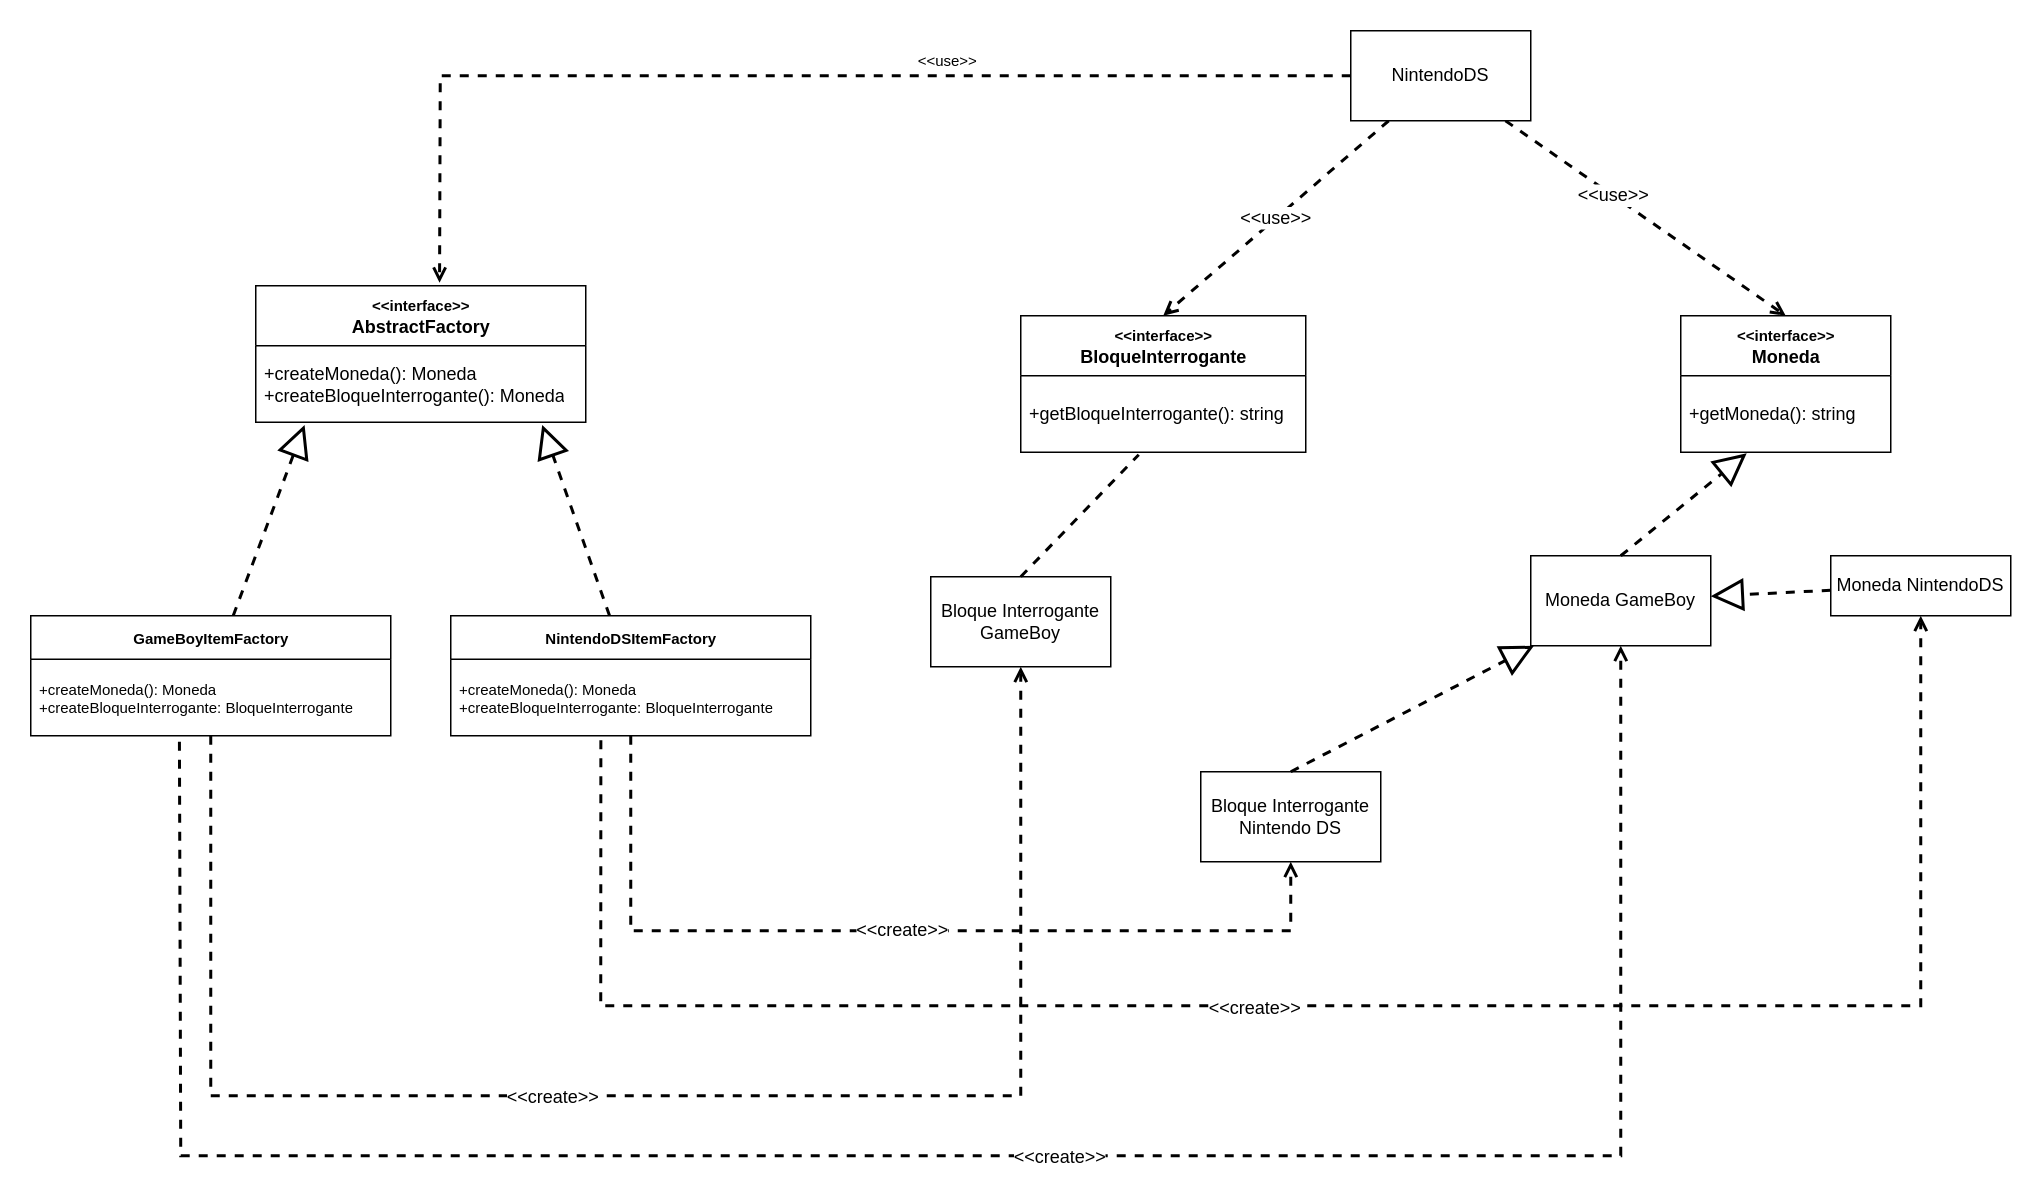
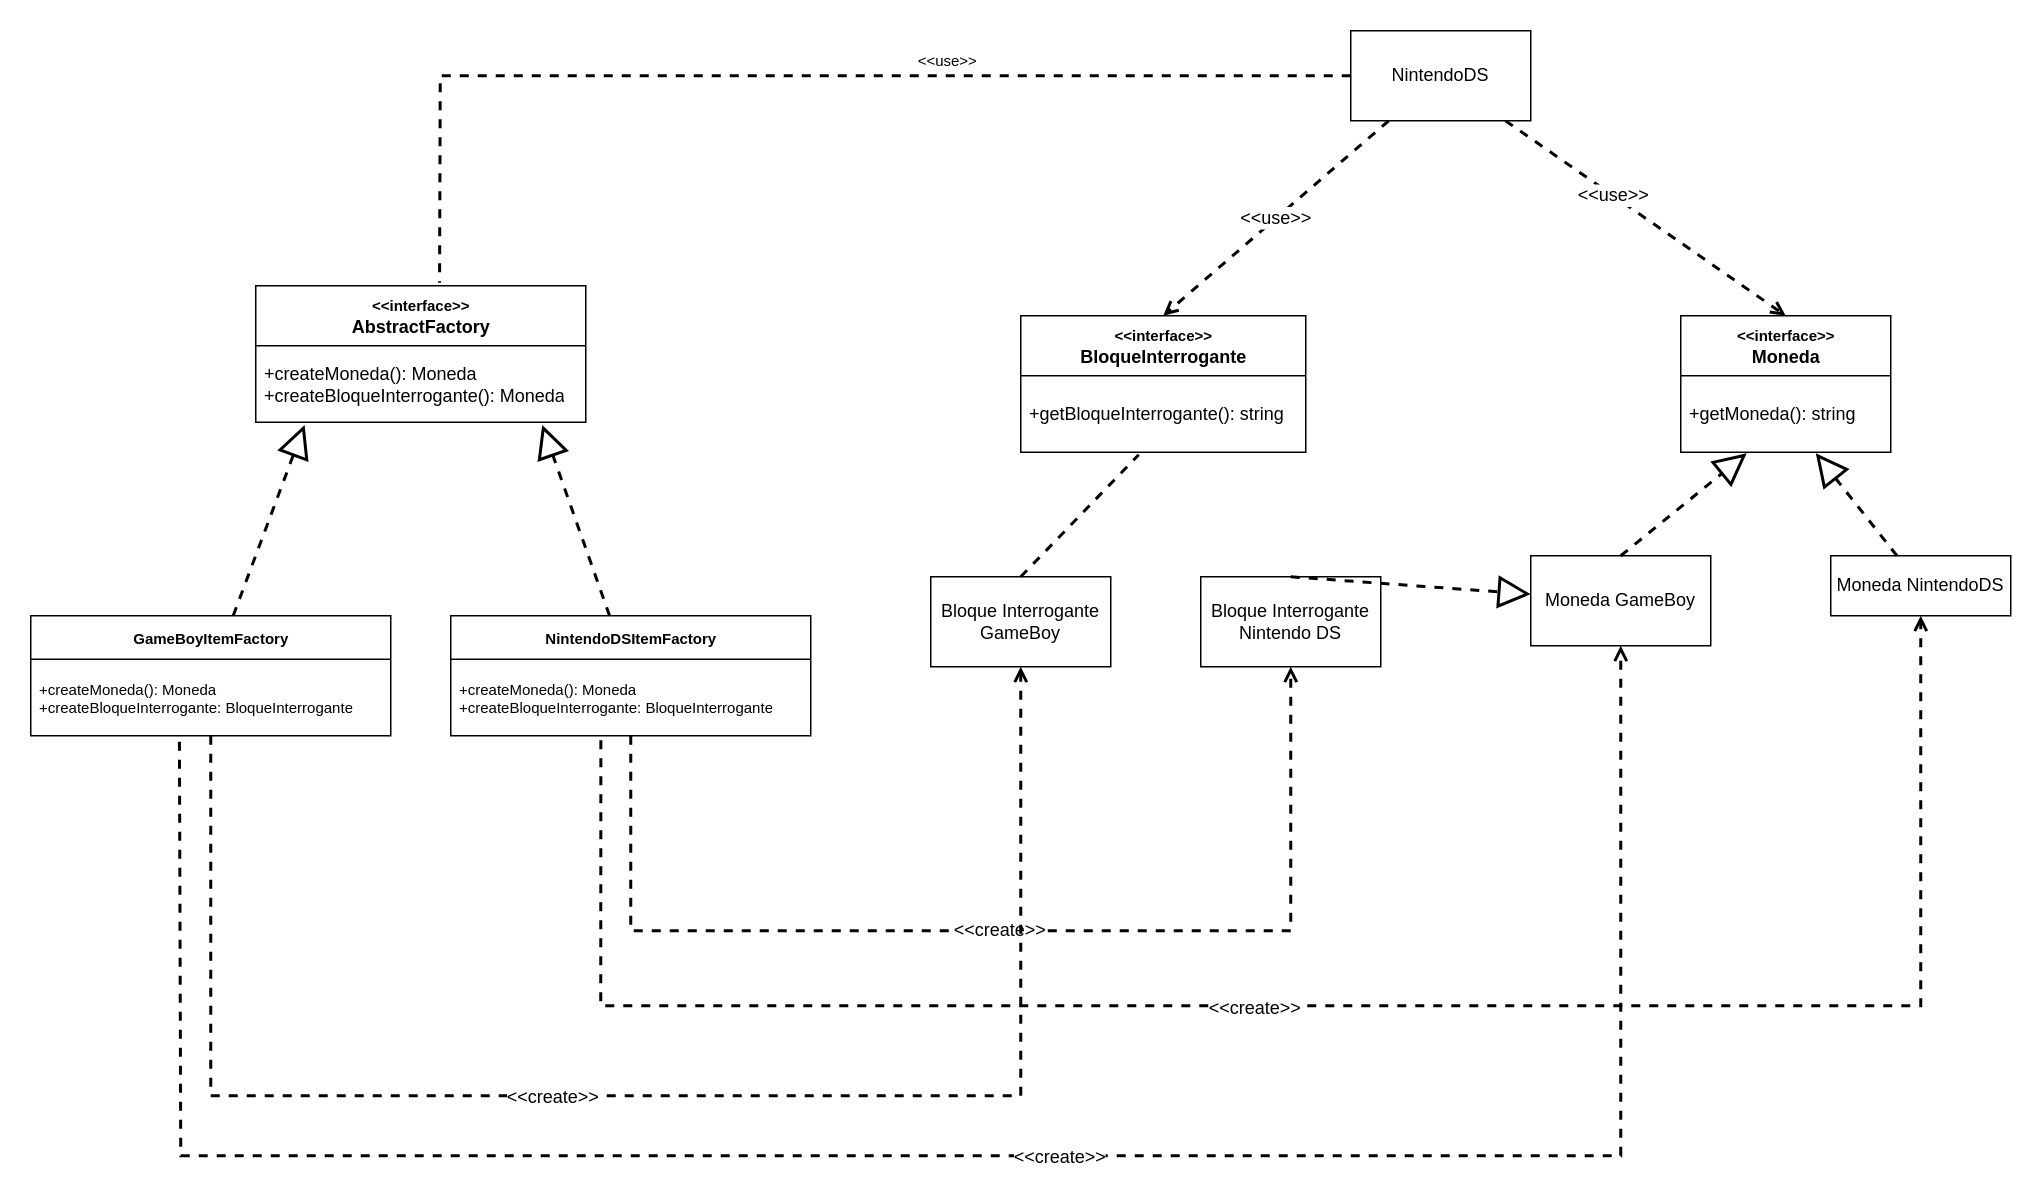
edge "NintendoDS" -> "<<interface>> AbstractFactory": arrowhead open -> none
edge "Moneda NintendoDS" -> "Moneda GameBoy": now "Moneda NintendoDS" -> "+getMoneda(): string"
node "Bloque Interrogante Nintendo DS": moved (1291, 817) -> (1291, 622)
